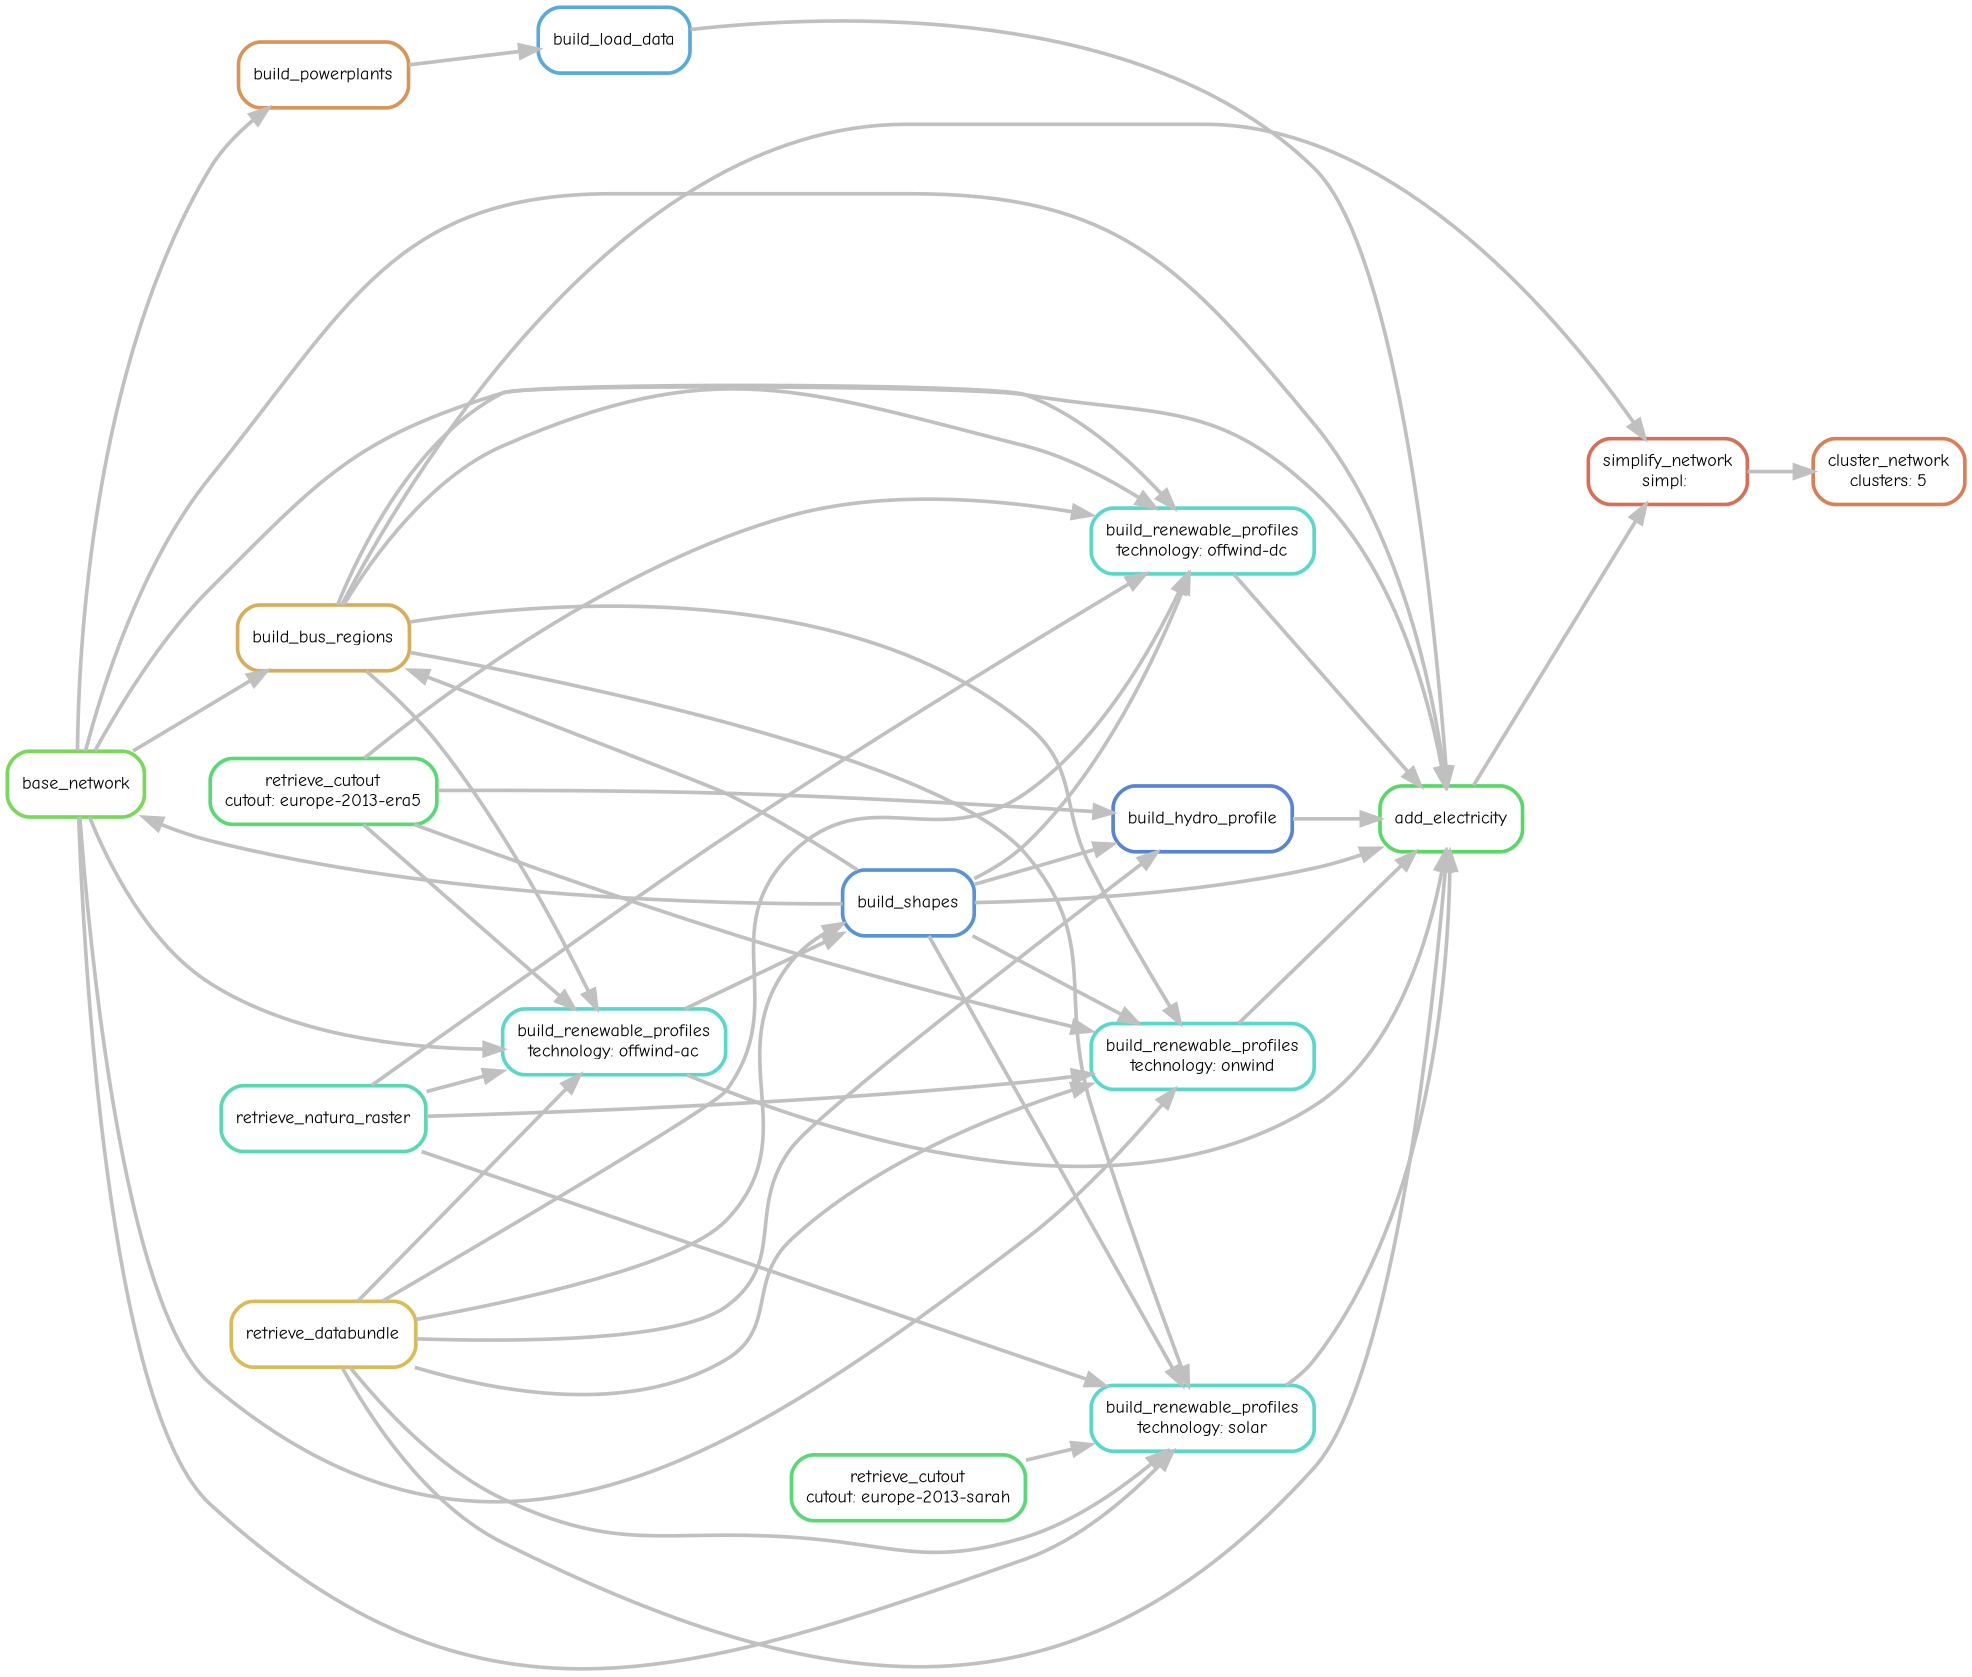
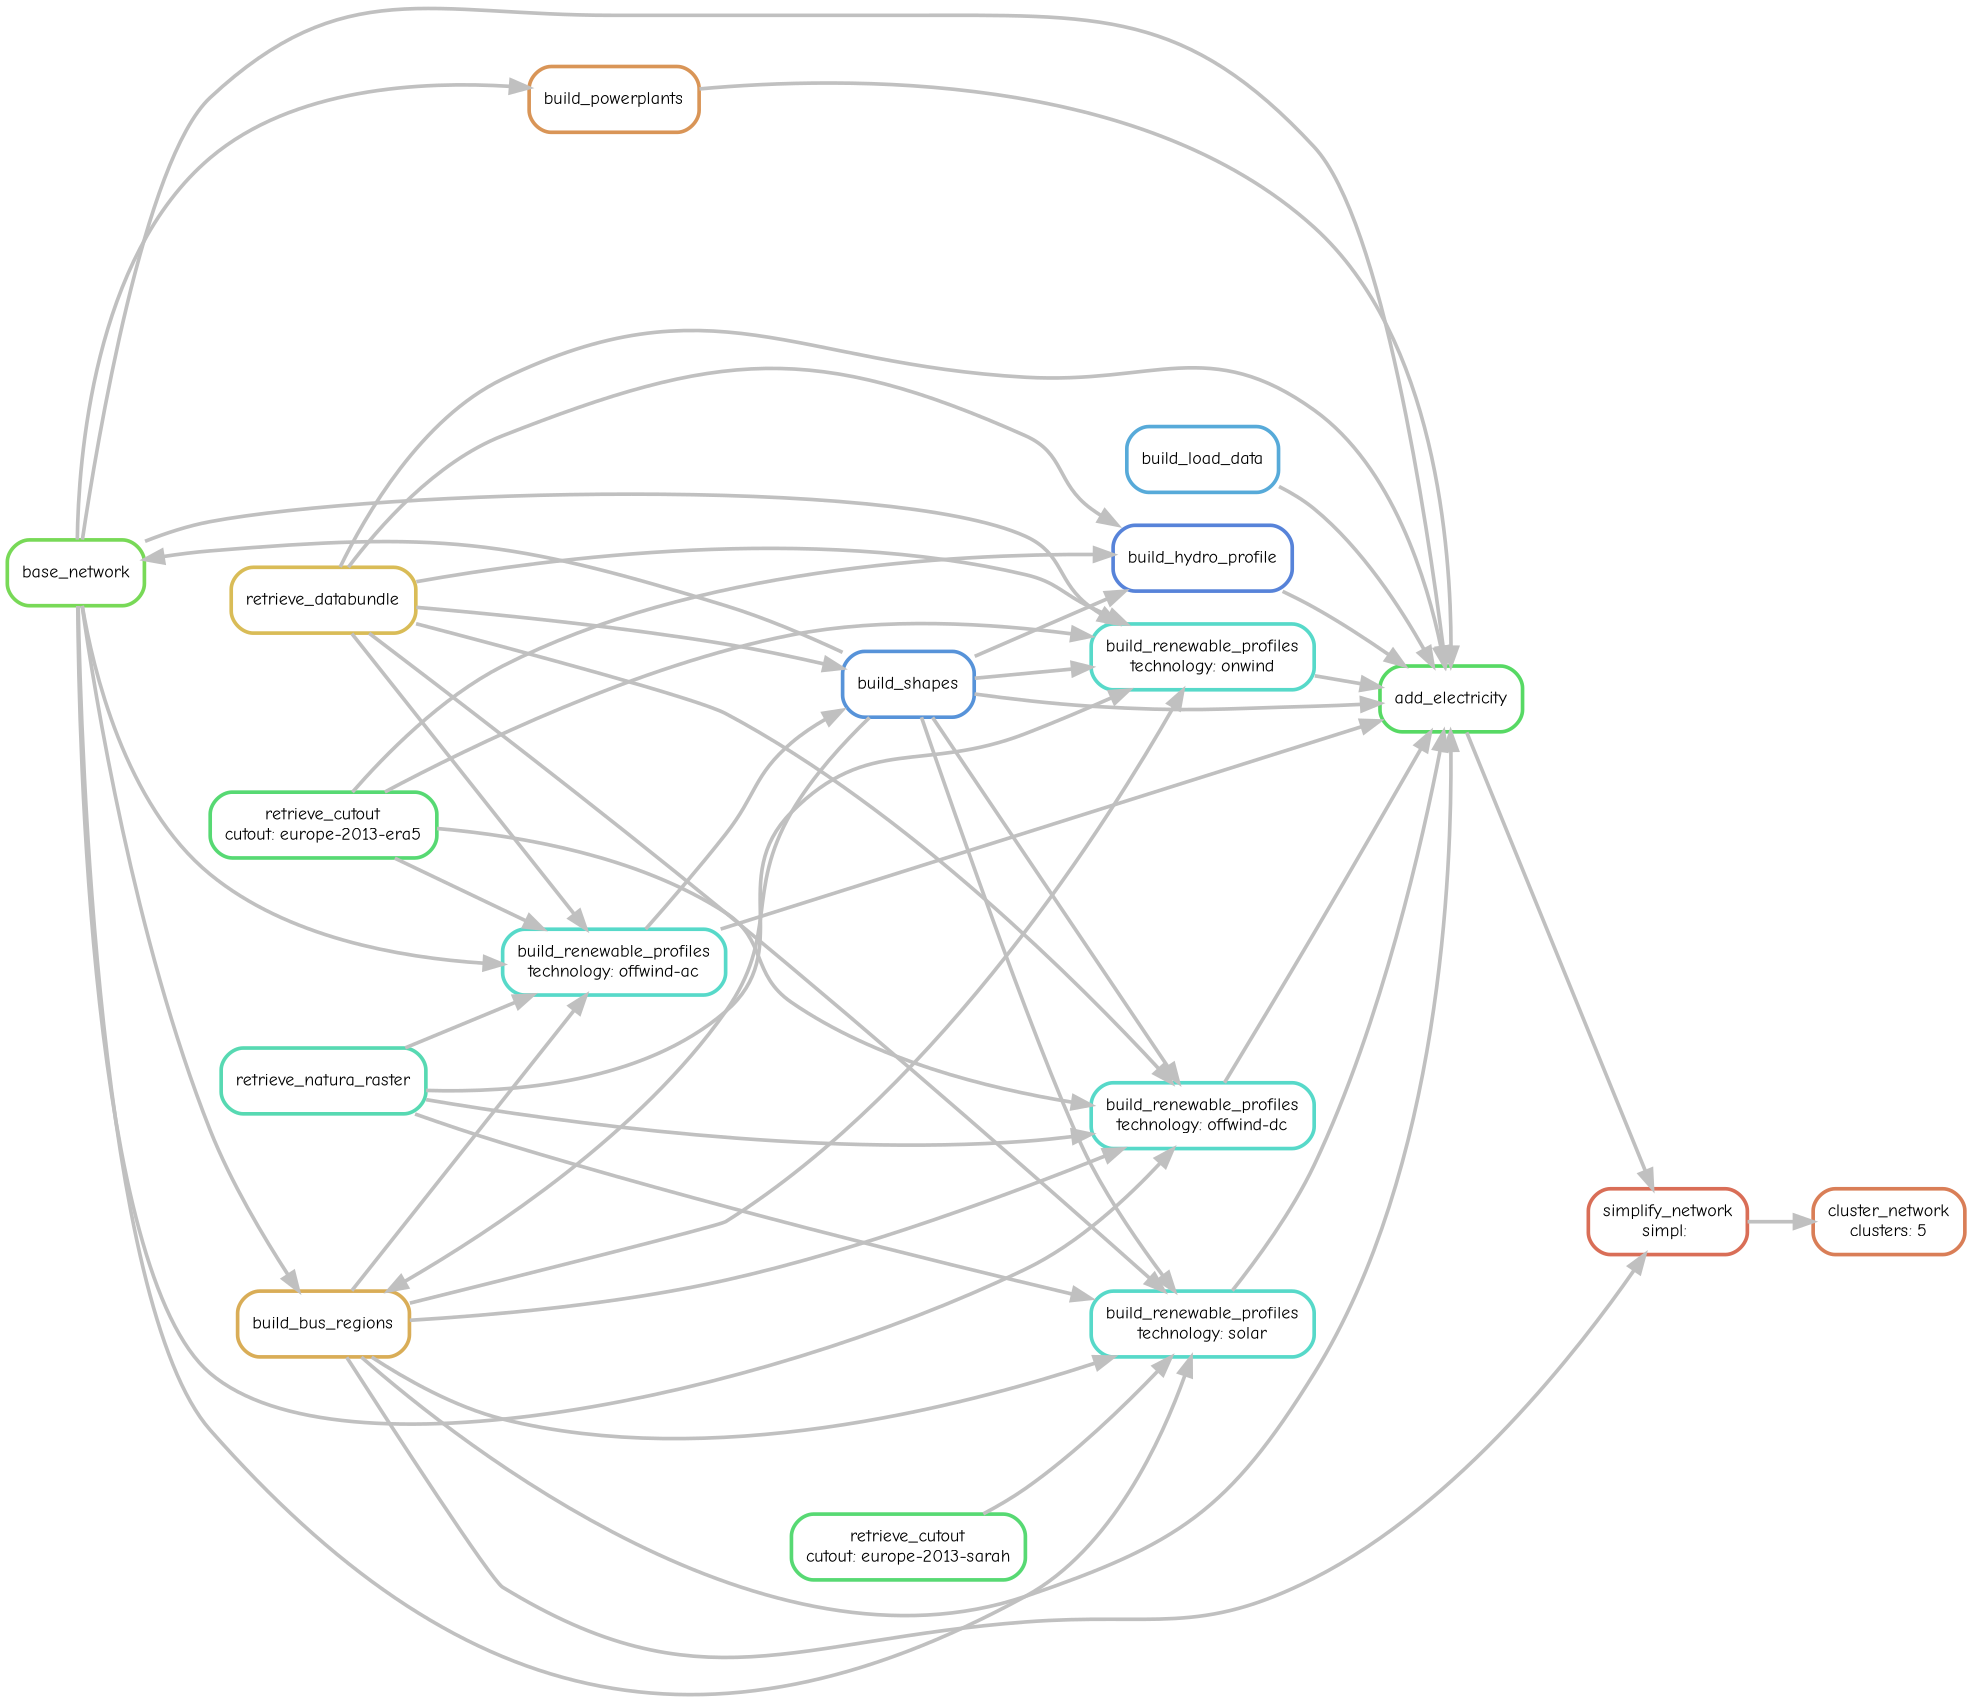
edge "build_powerplants" -> "build_load_data": now "build_powerplants" -> "add_electricity"
